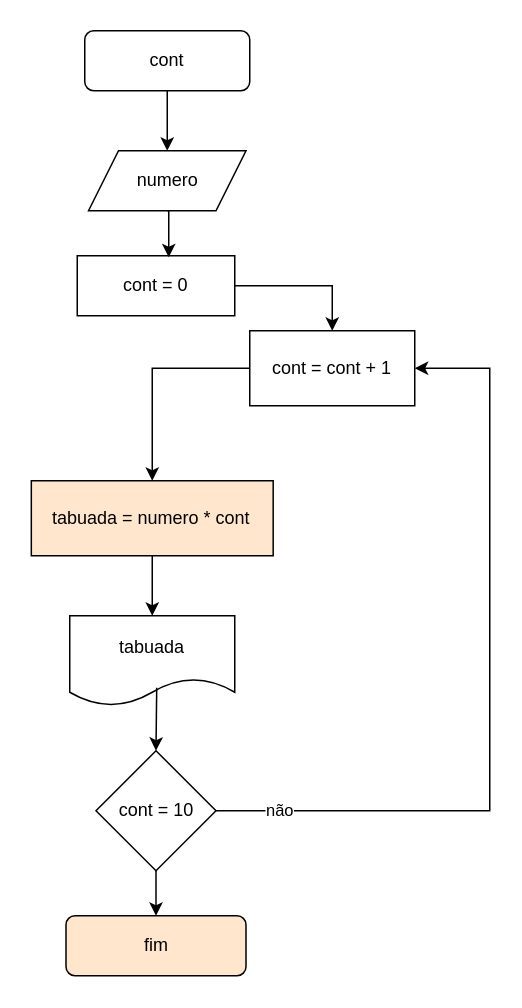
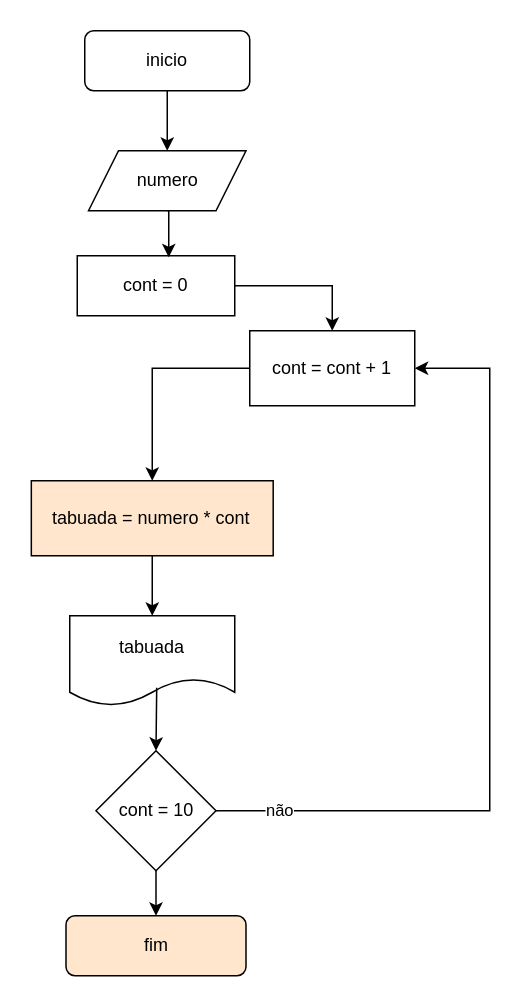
node "cont": label "cont" -> "inicio"
